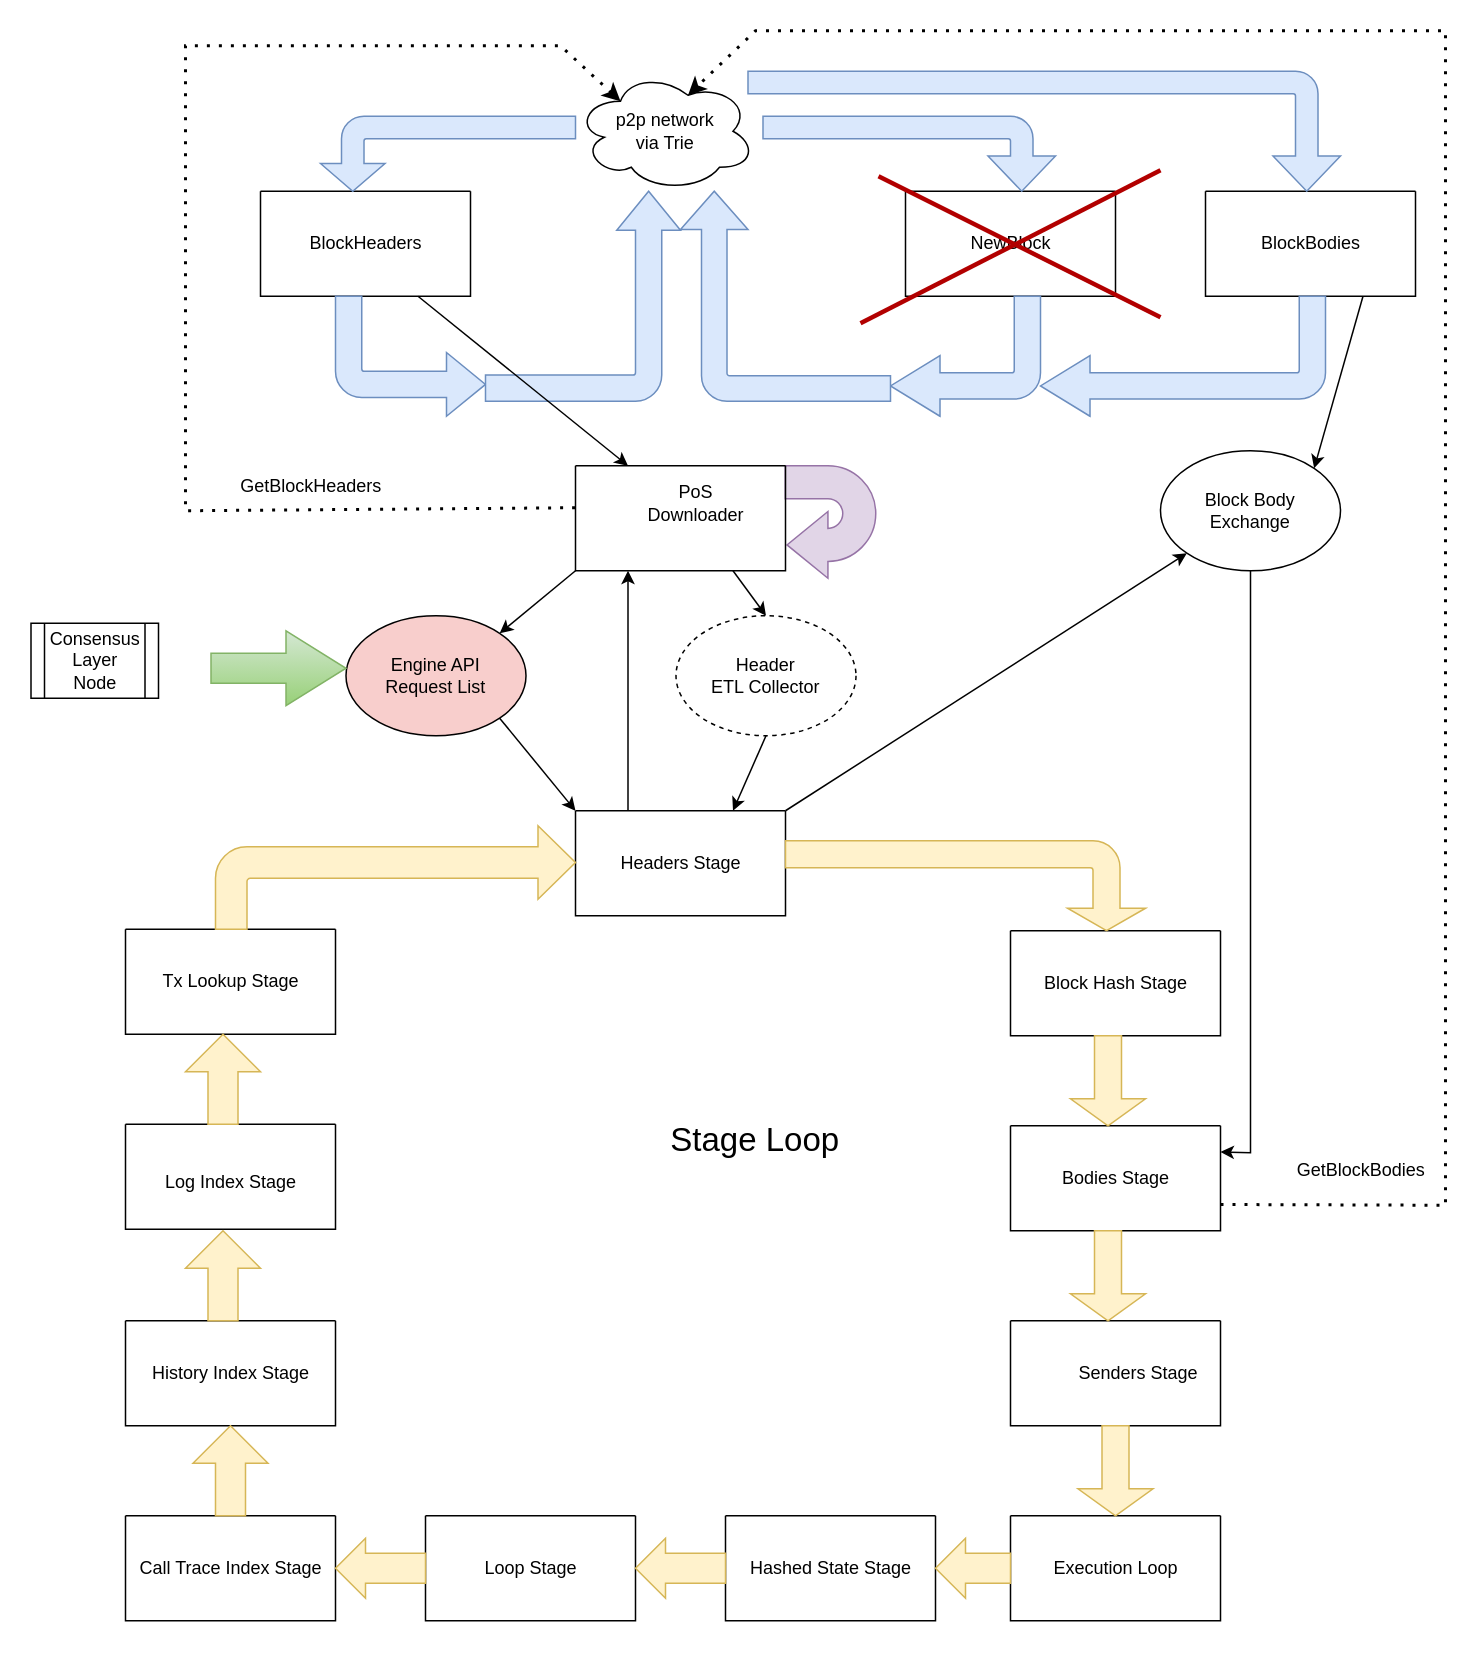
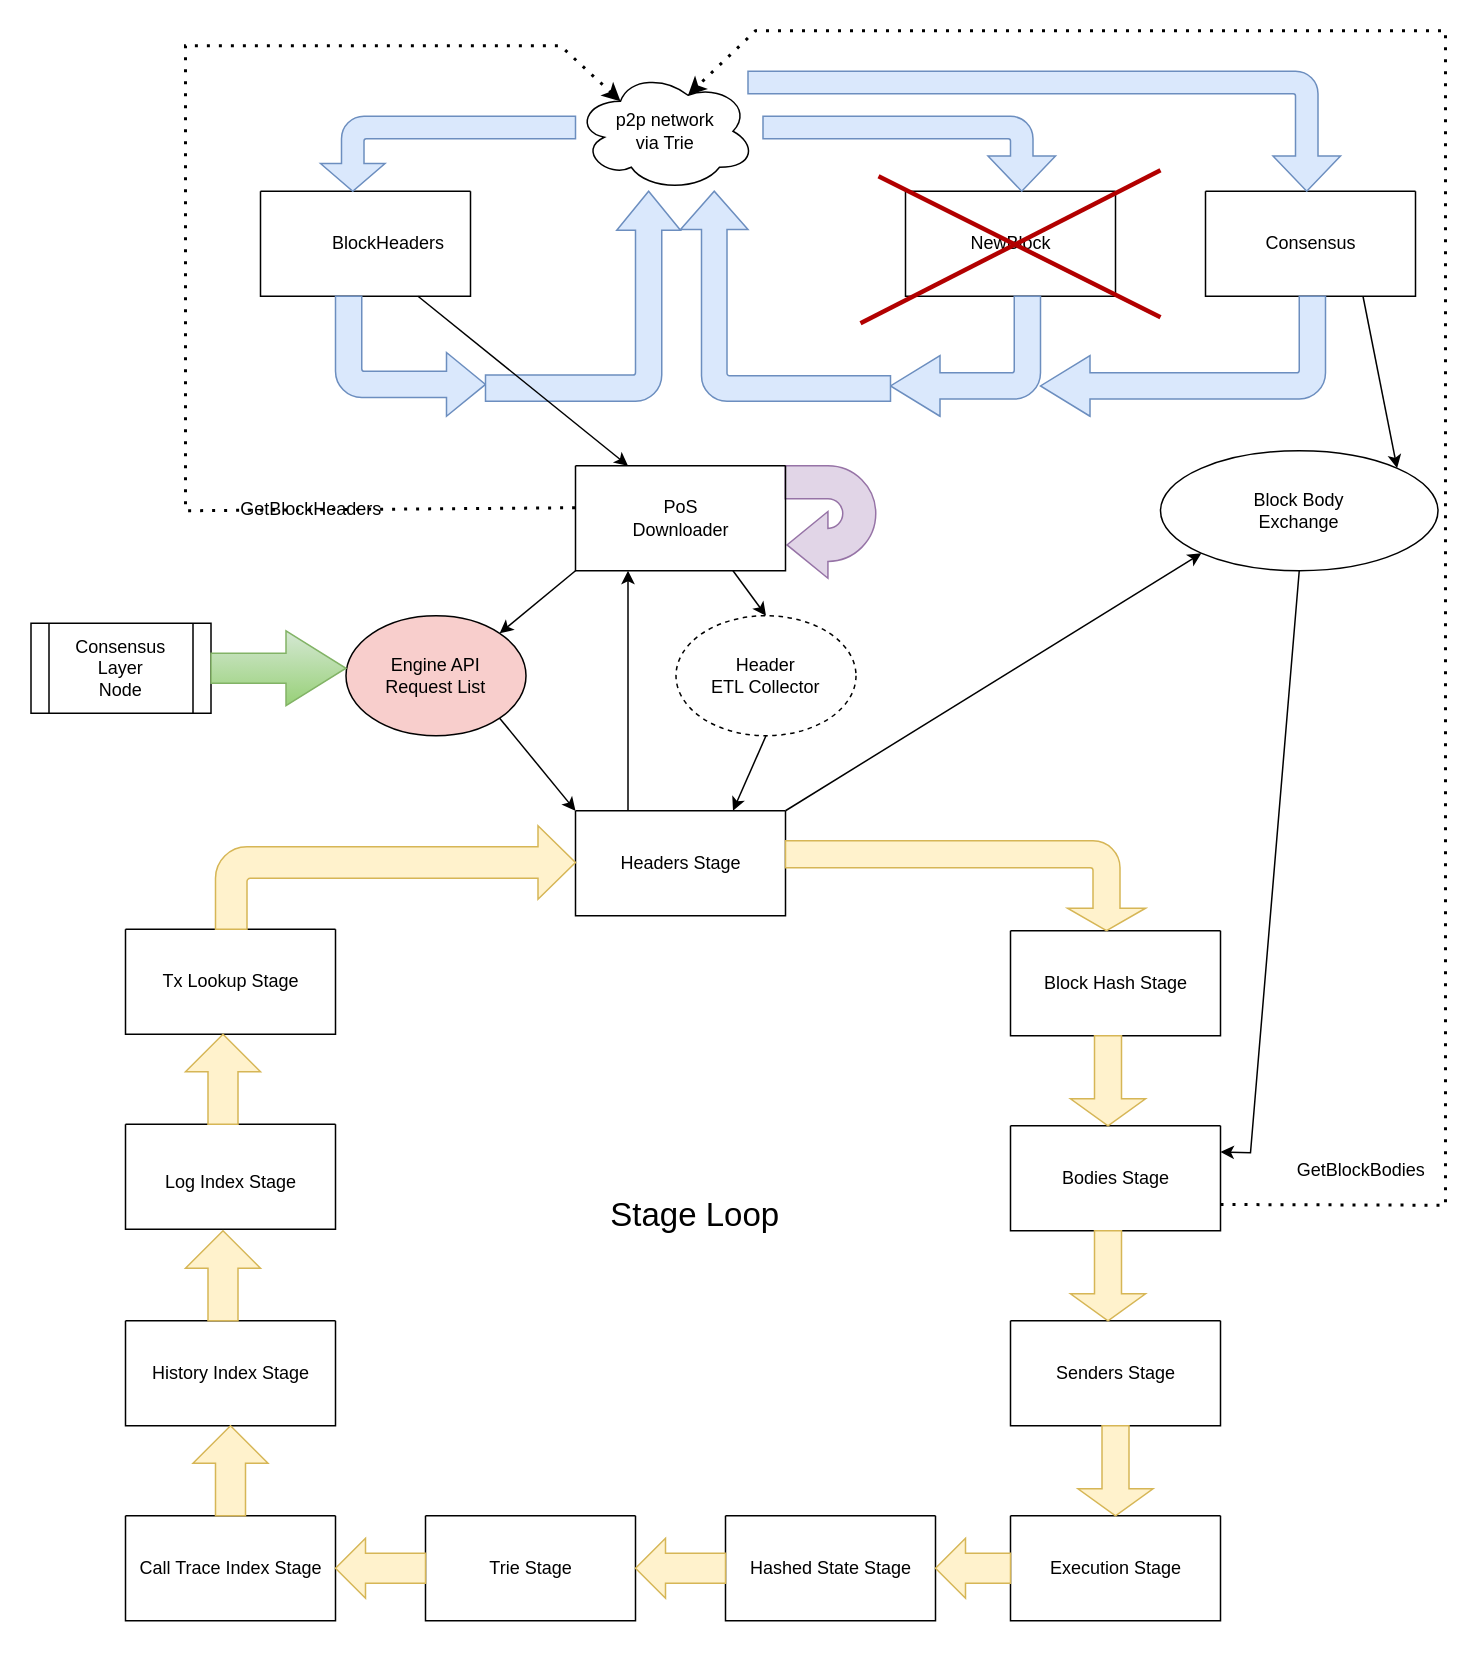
node "BlockHeaders": moved (365, 244) -> (388, 244)
node "BlockBodies": label "BlockBodies" -> "Consensus"
node "GetBlockHeaders": moved (311, 486) -> (311, 509)
node "PoS Downloader": moved (695, 503) -> (680, 518)
node "Block Body Exchange": size 180x120 -> 278x120
node "Consensus Layer Node": size 128x75 -> 180x90
node "Stage Loop": moved (755, 1140) -> (695, 1215)
node "Senders Stage": moved (1138, 1373) -> (1115, 1373)
node "Loop Stage": label "Loop Stage" -> "Trie Stage"
node "Execution Loop": label "Execution Loop" -> "Execution Stage"
